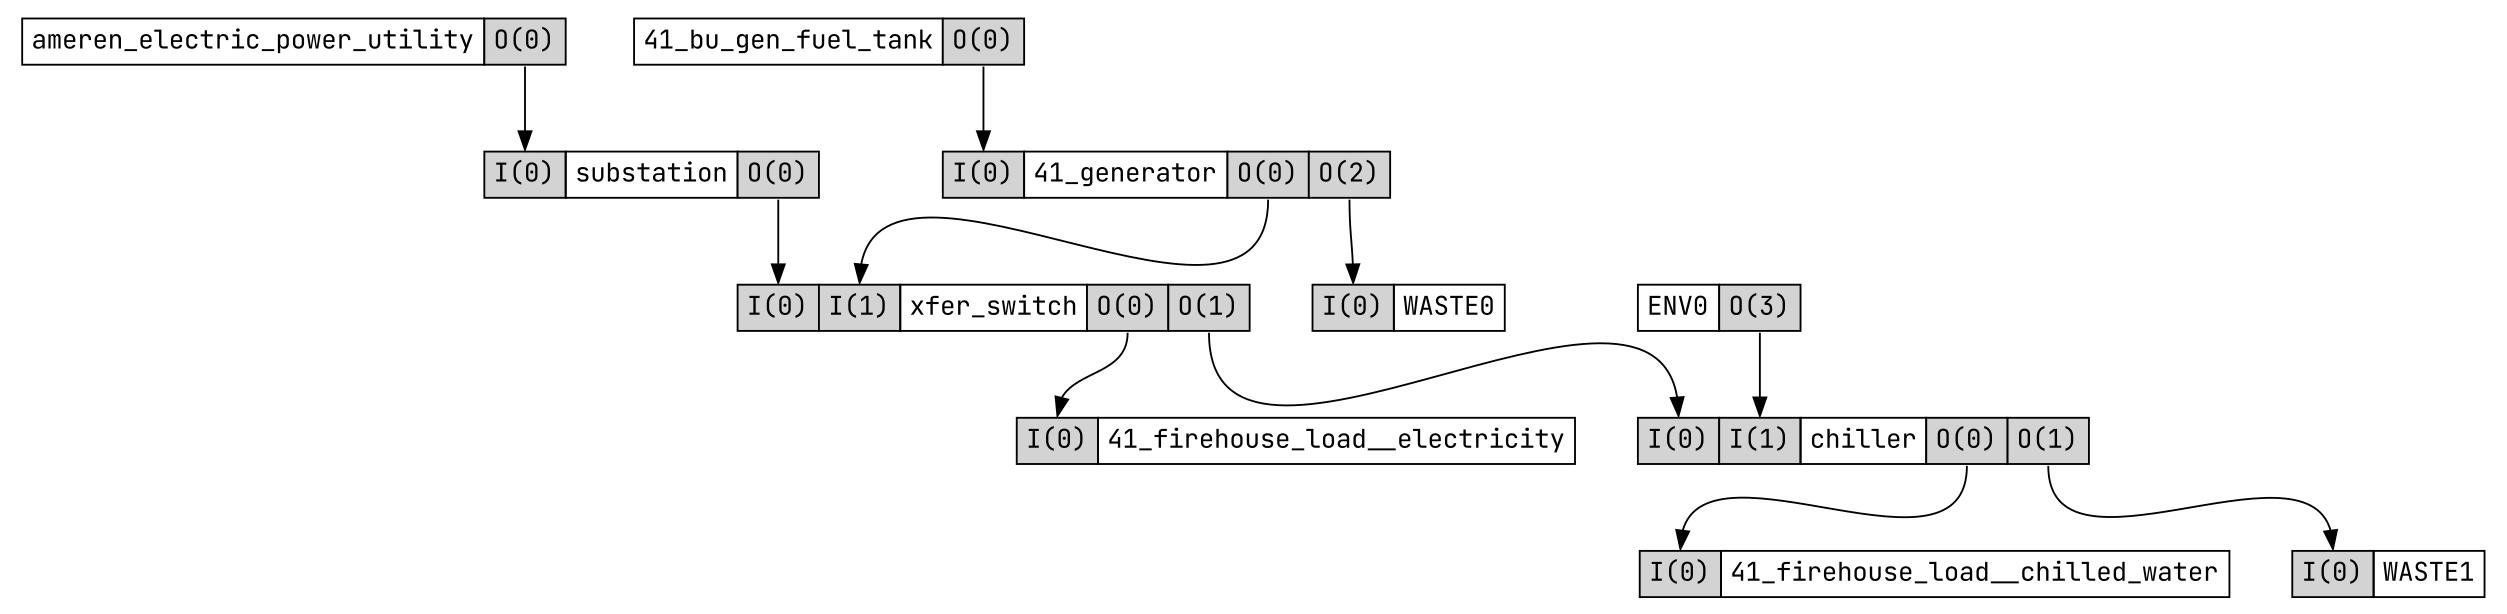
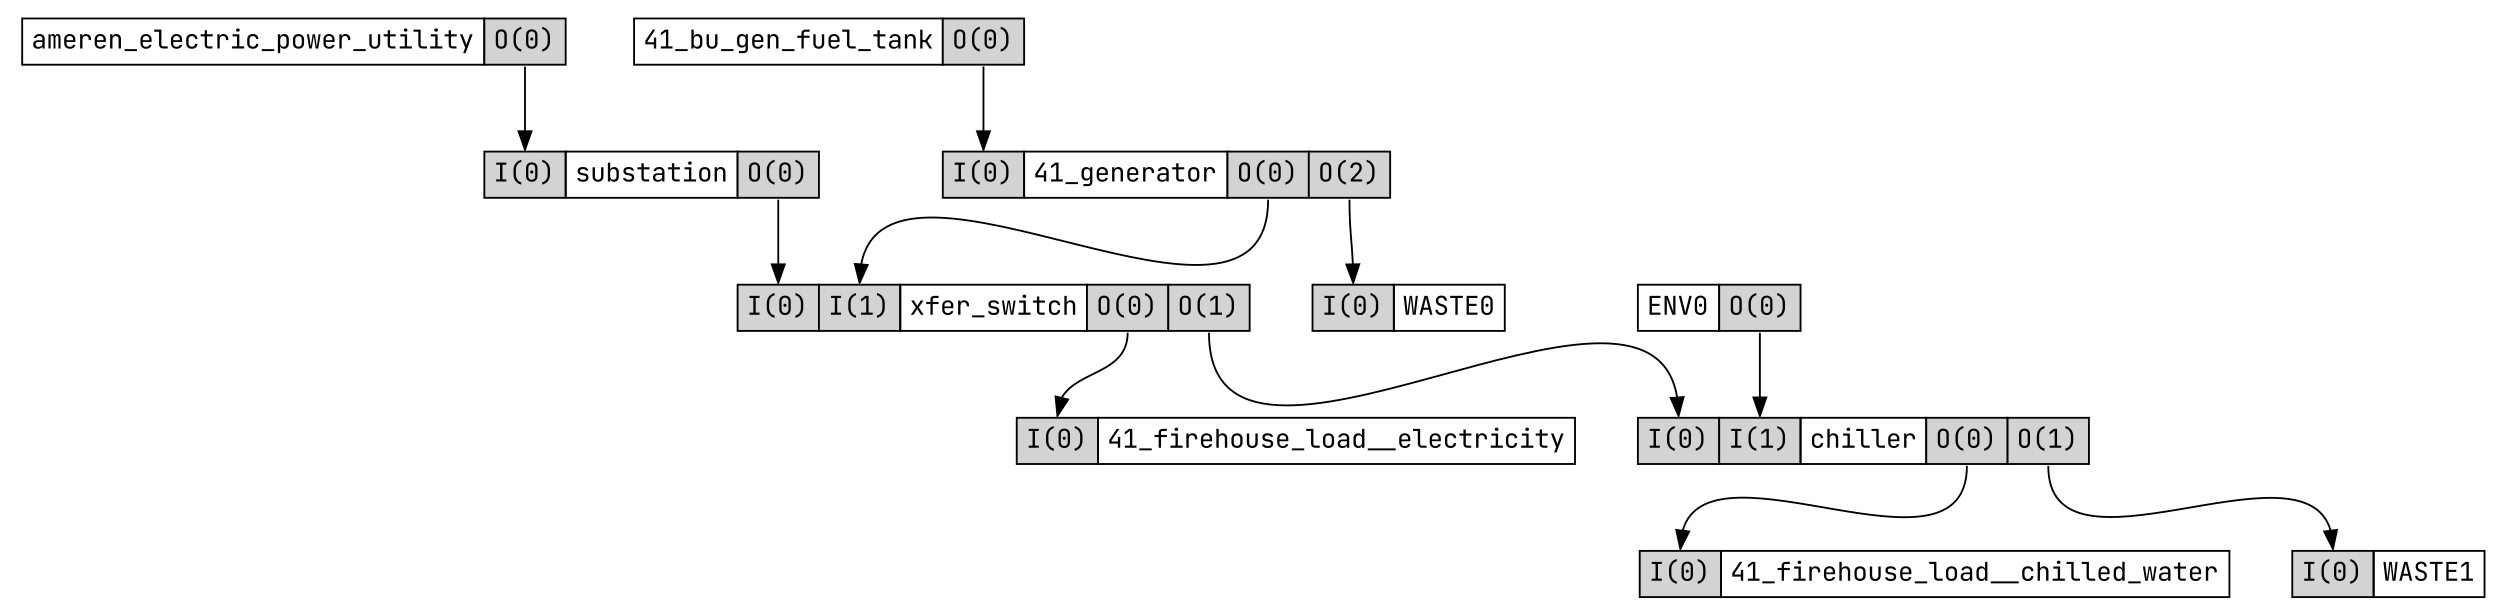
node "ENV0": text "O(3)" -> "O(0)"
